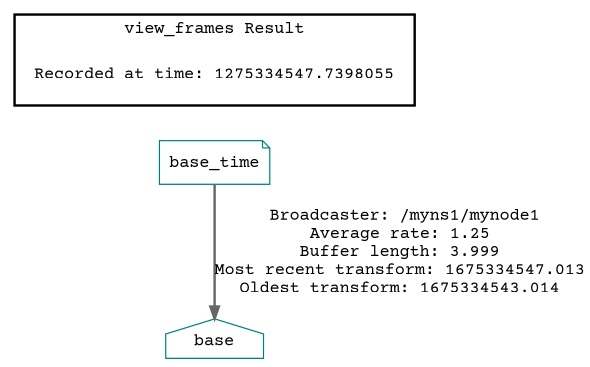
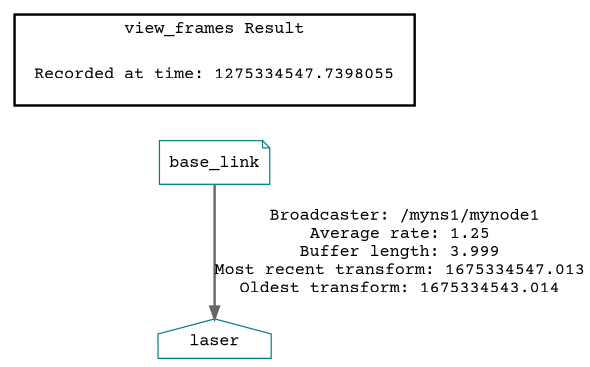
node "base_time": label "base_time" -> "base_link"
node "base": label "base" -> "laser"
